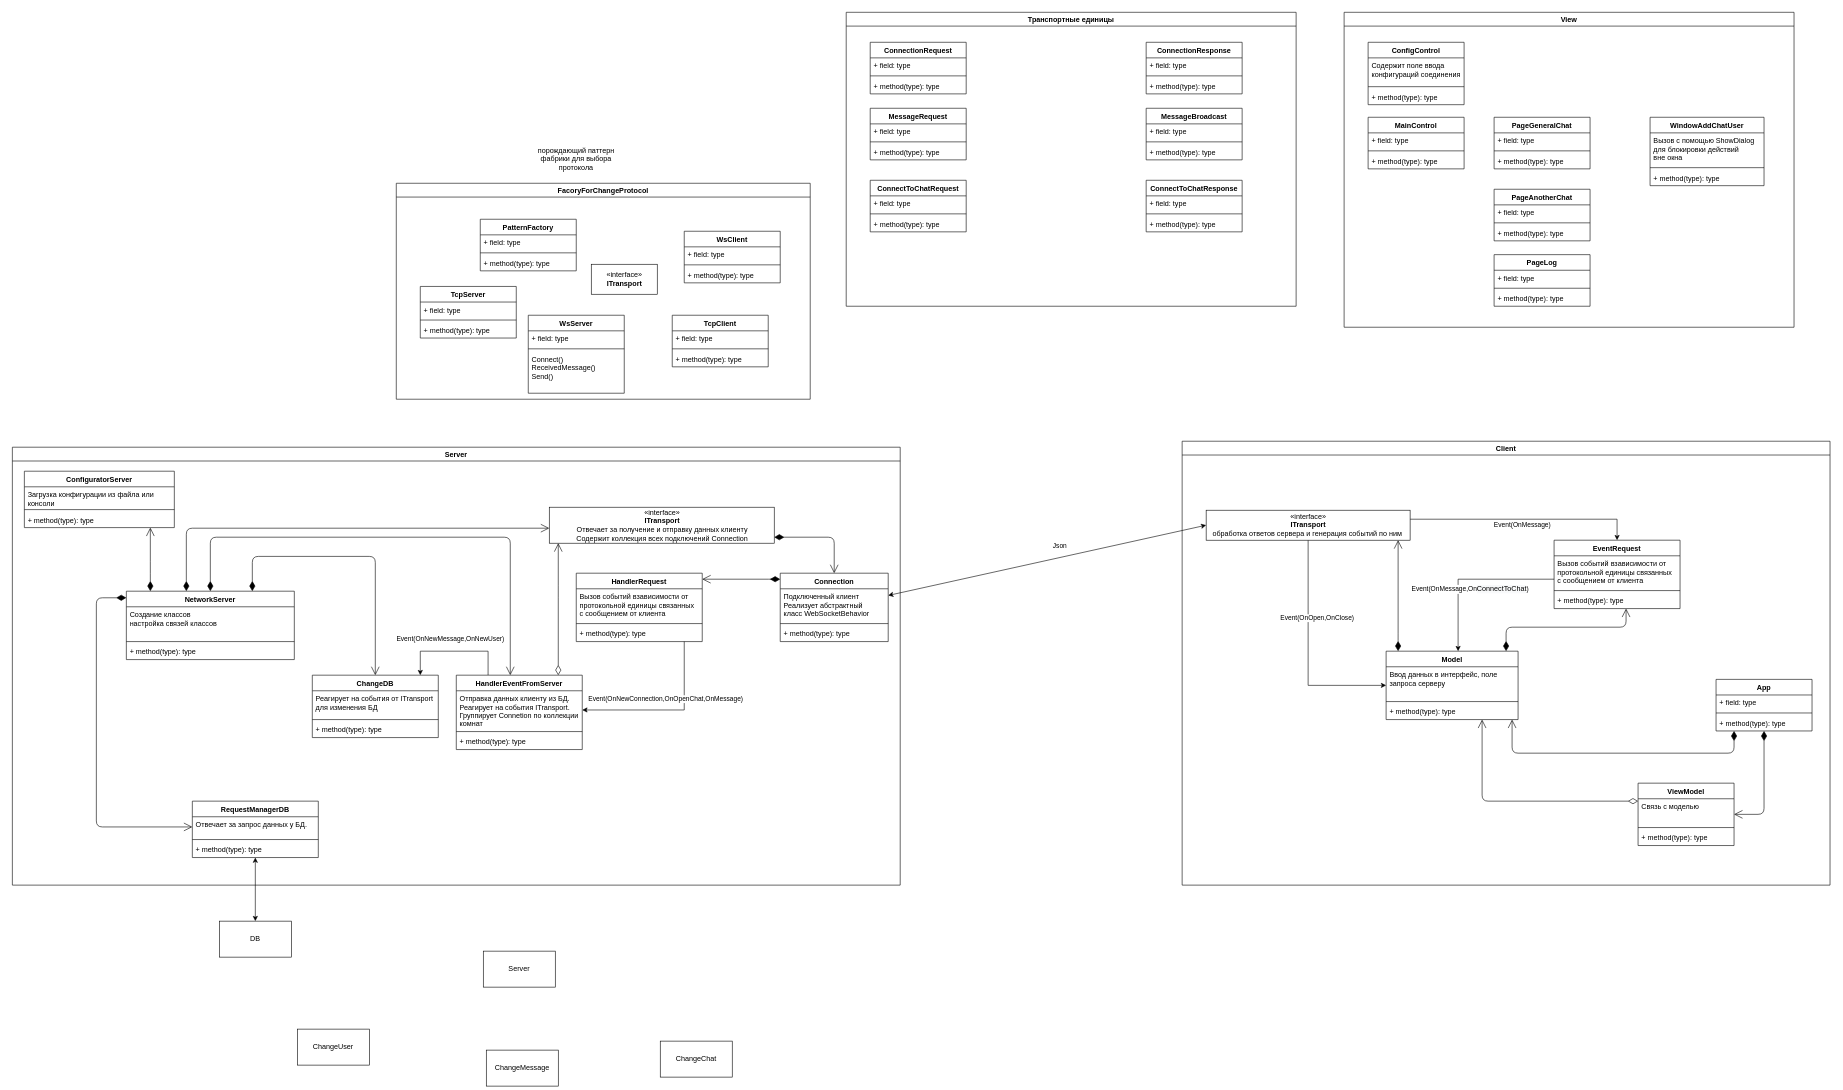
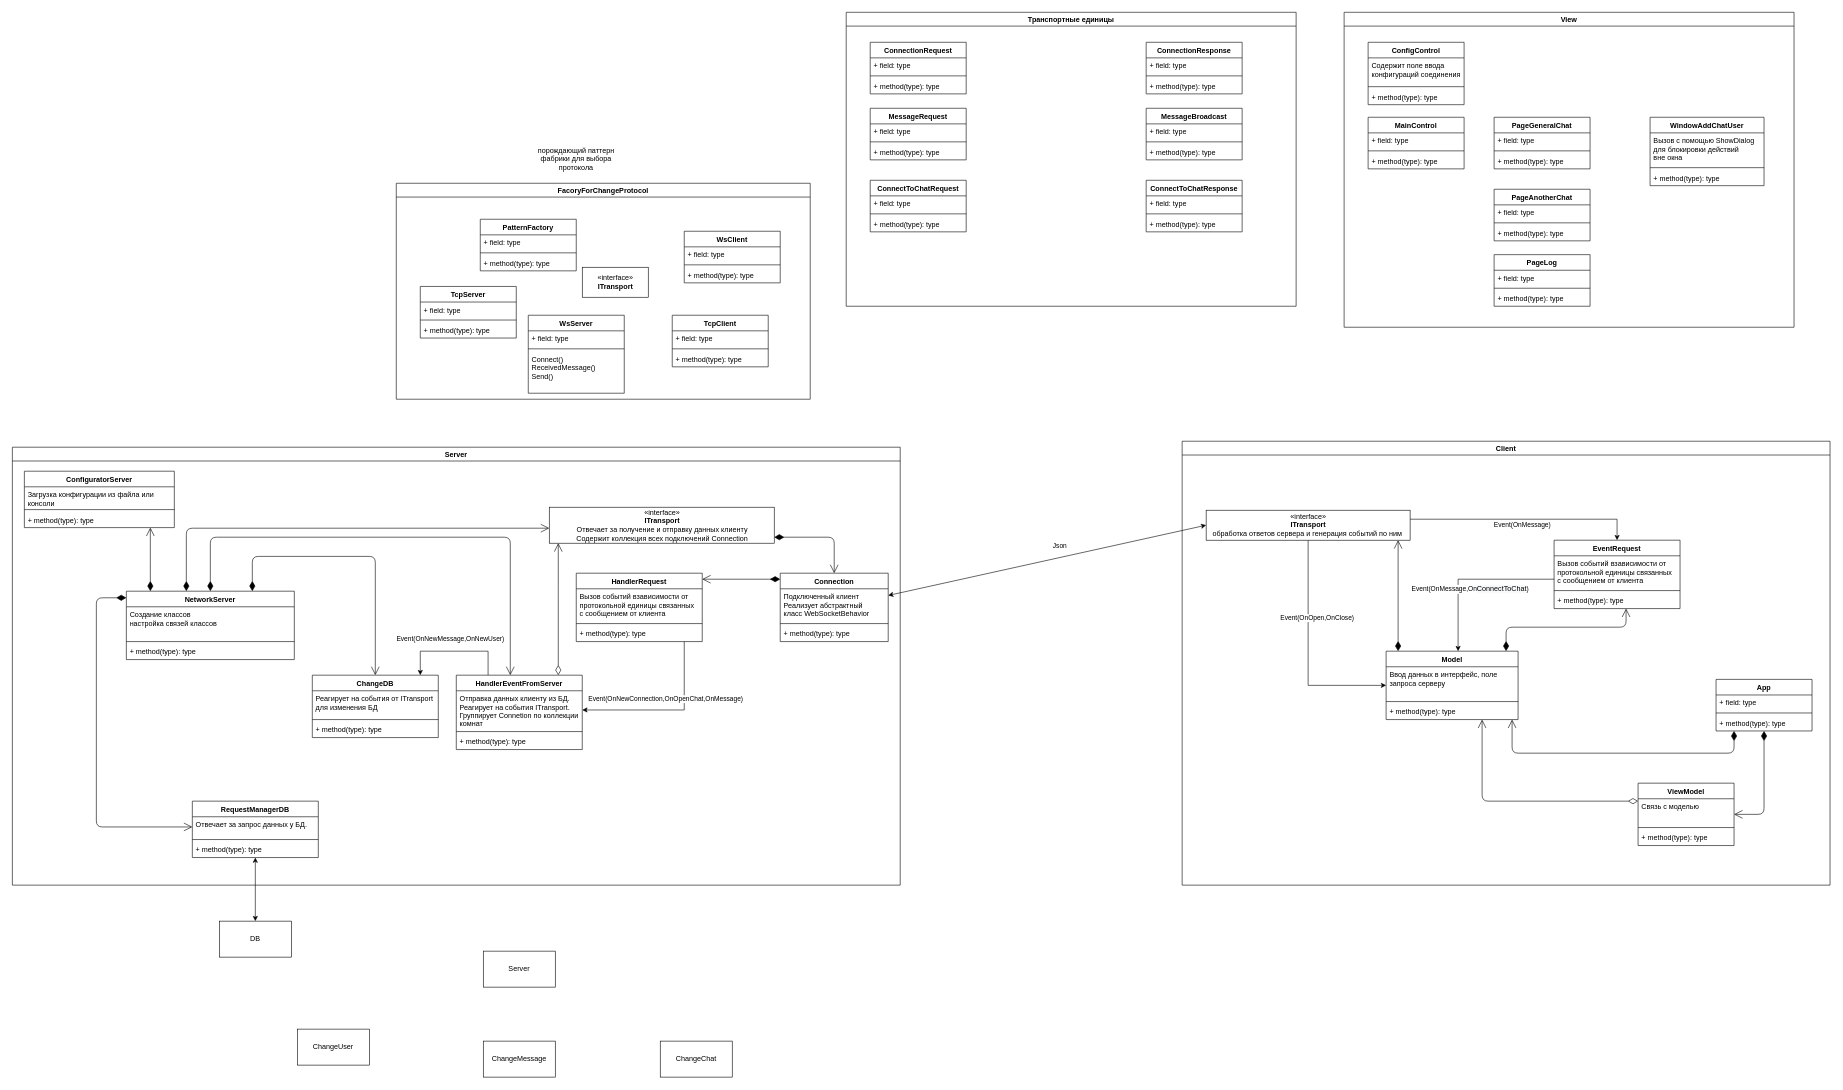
node "«interface» ITransport": moved (624, 279) -> (615, 282)
node "ChangeMessage": moved (522, 1068) -> (519, 1059)
